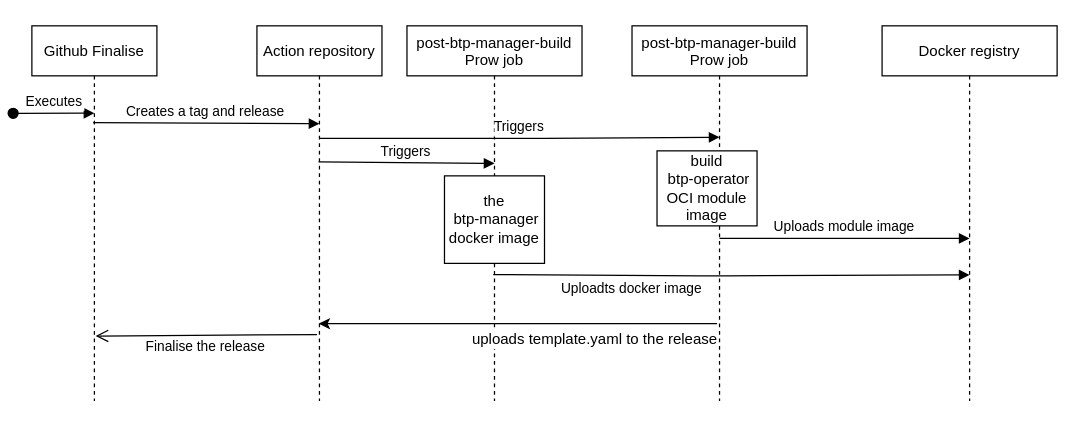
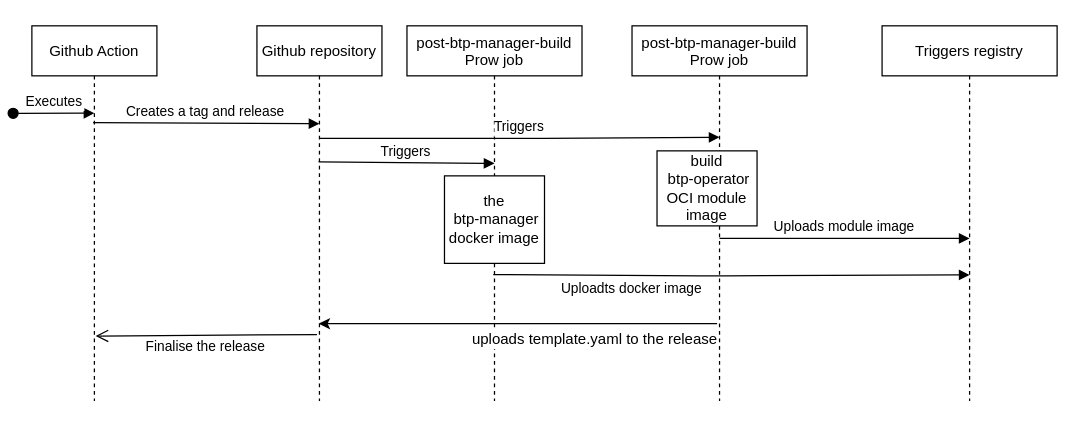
node "Github Finalise": label "Github Finalise" -> "Github Action"
node "Action repository": label "Action repository" -> "Github repository"
node "Docker registry": label "Docker registry" -> "Triggers registry"
